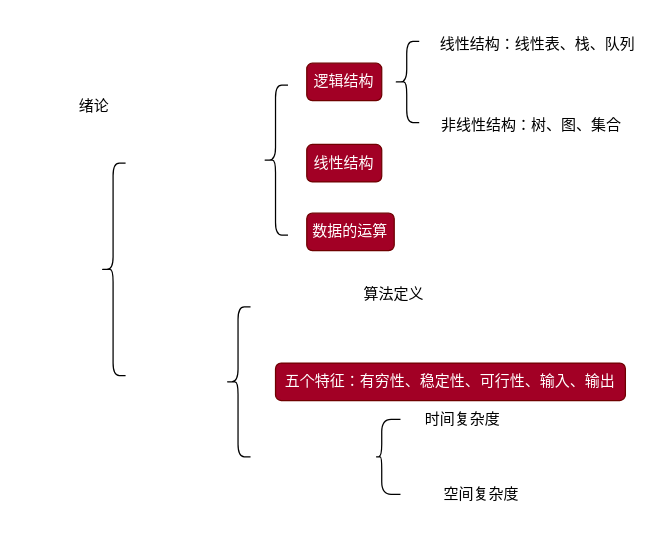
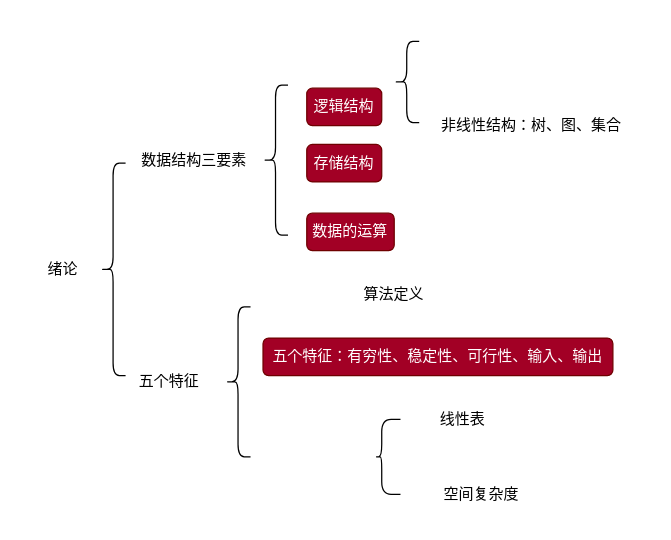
node "线性结构：线性表、栈、队列": removed
node "逻辑结构": moved (344, 82) -> (344, 107)
node "绪论": moved (94, 107) -> (63, 269)
node "数据结构三要素": added
node "线性结构": label "线性结构" -> "存储结构"
node "五个特征": added
node "五个特征：有穷性、稳定性、可行性、输入、输出": moved (451, 382) -> (438, 357)
node "时间复杂度": label "时间复杂度" -> "线性表"
